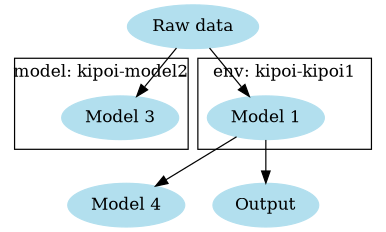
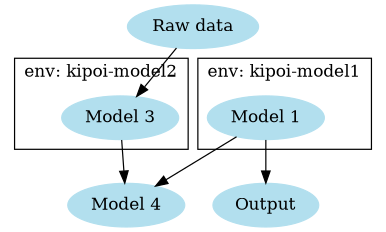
edge "Raw data" -> "Model 1": removed
cluster "model: kipoi-model2": label "model: kipoi-model2" -> "env: kipoi-model2"
cluster "env: kipoi-kipoi1": label "env: kipoi-kipoi1" -> "env: kipoi-model1"
edge "Model 3" -> "Model 4": added
